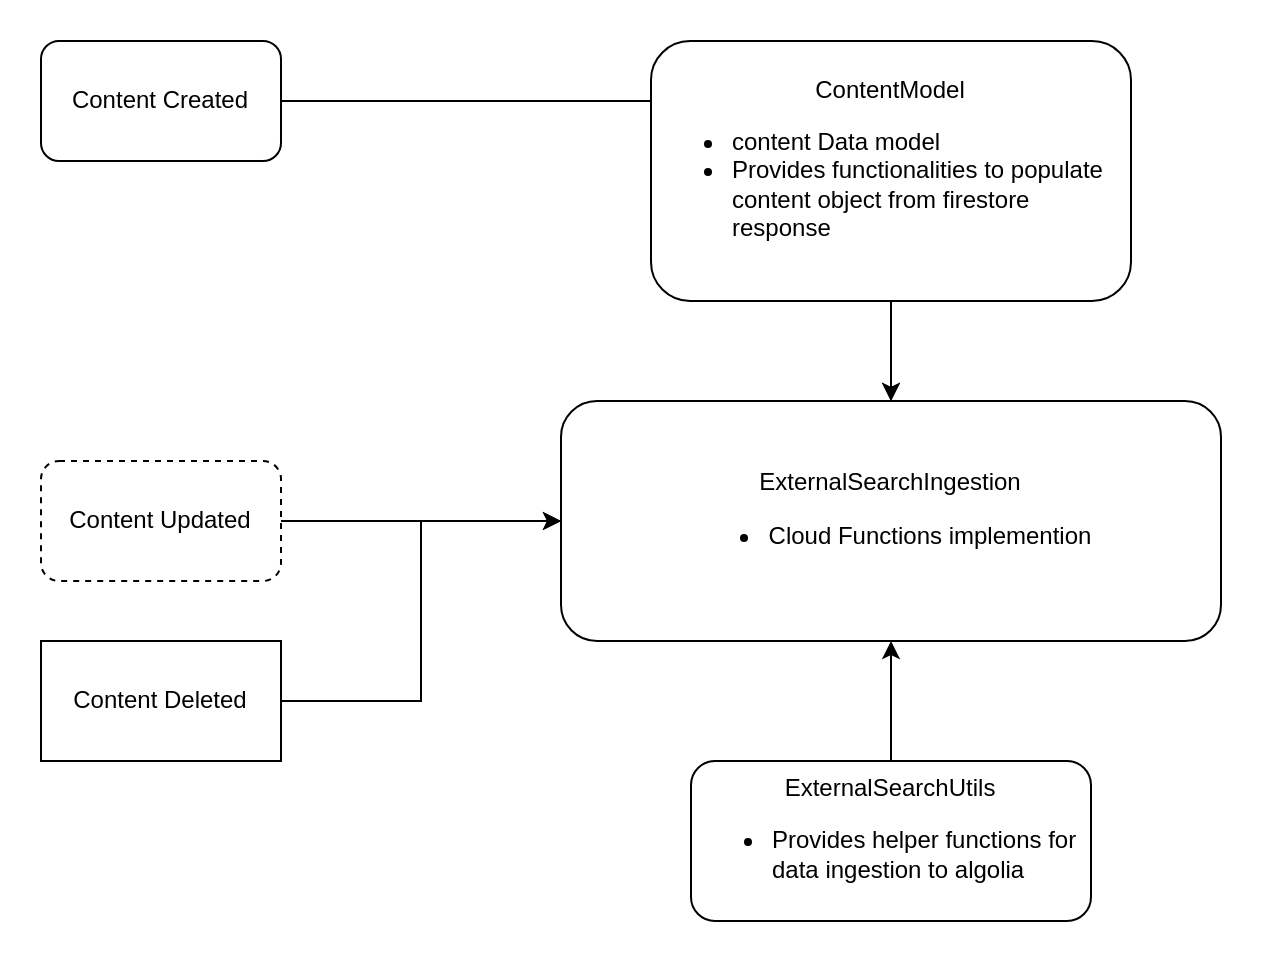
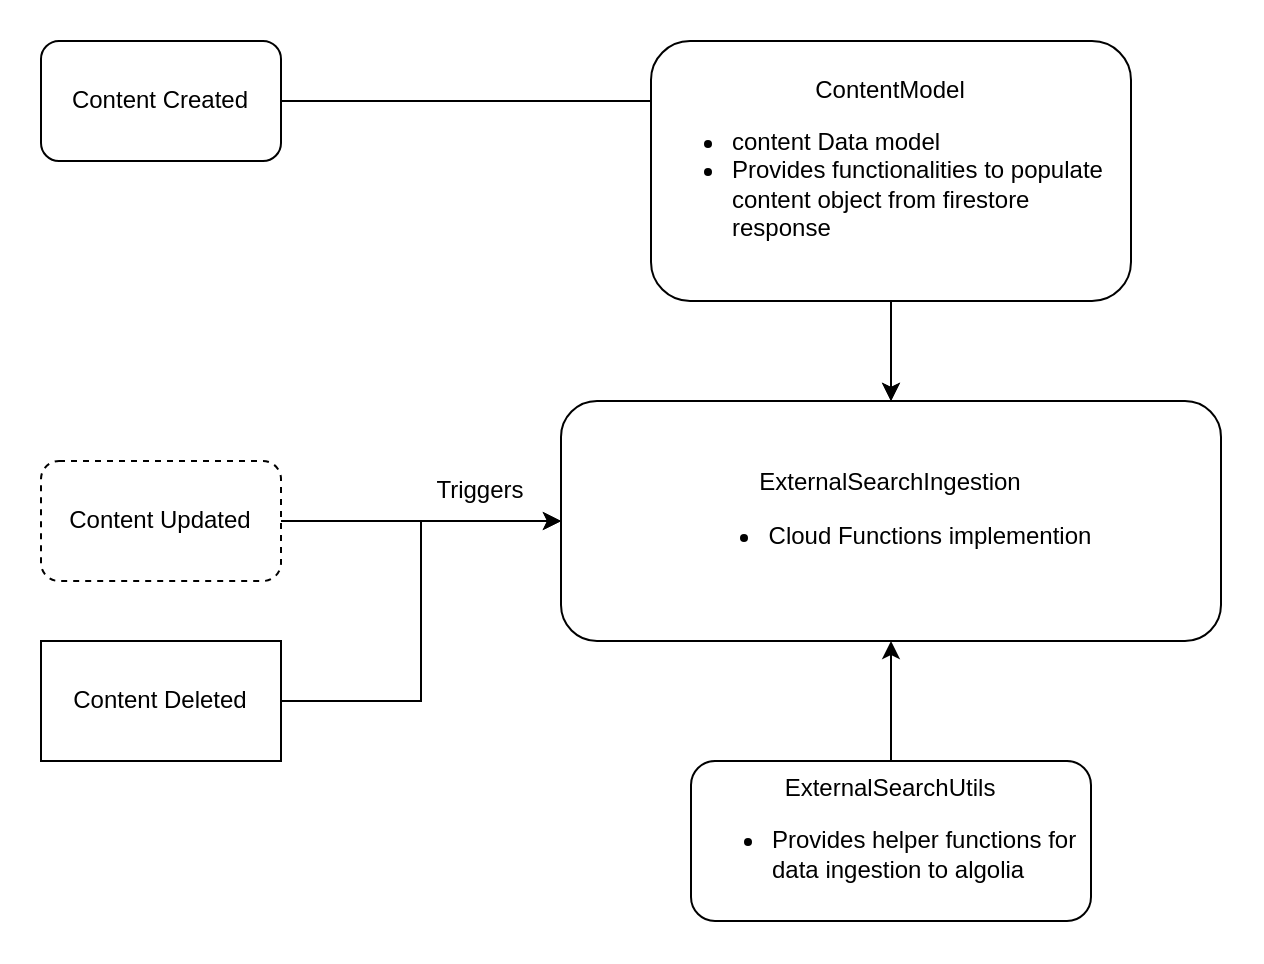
node "Triggers": added
